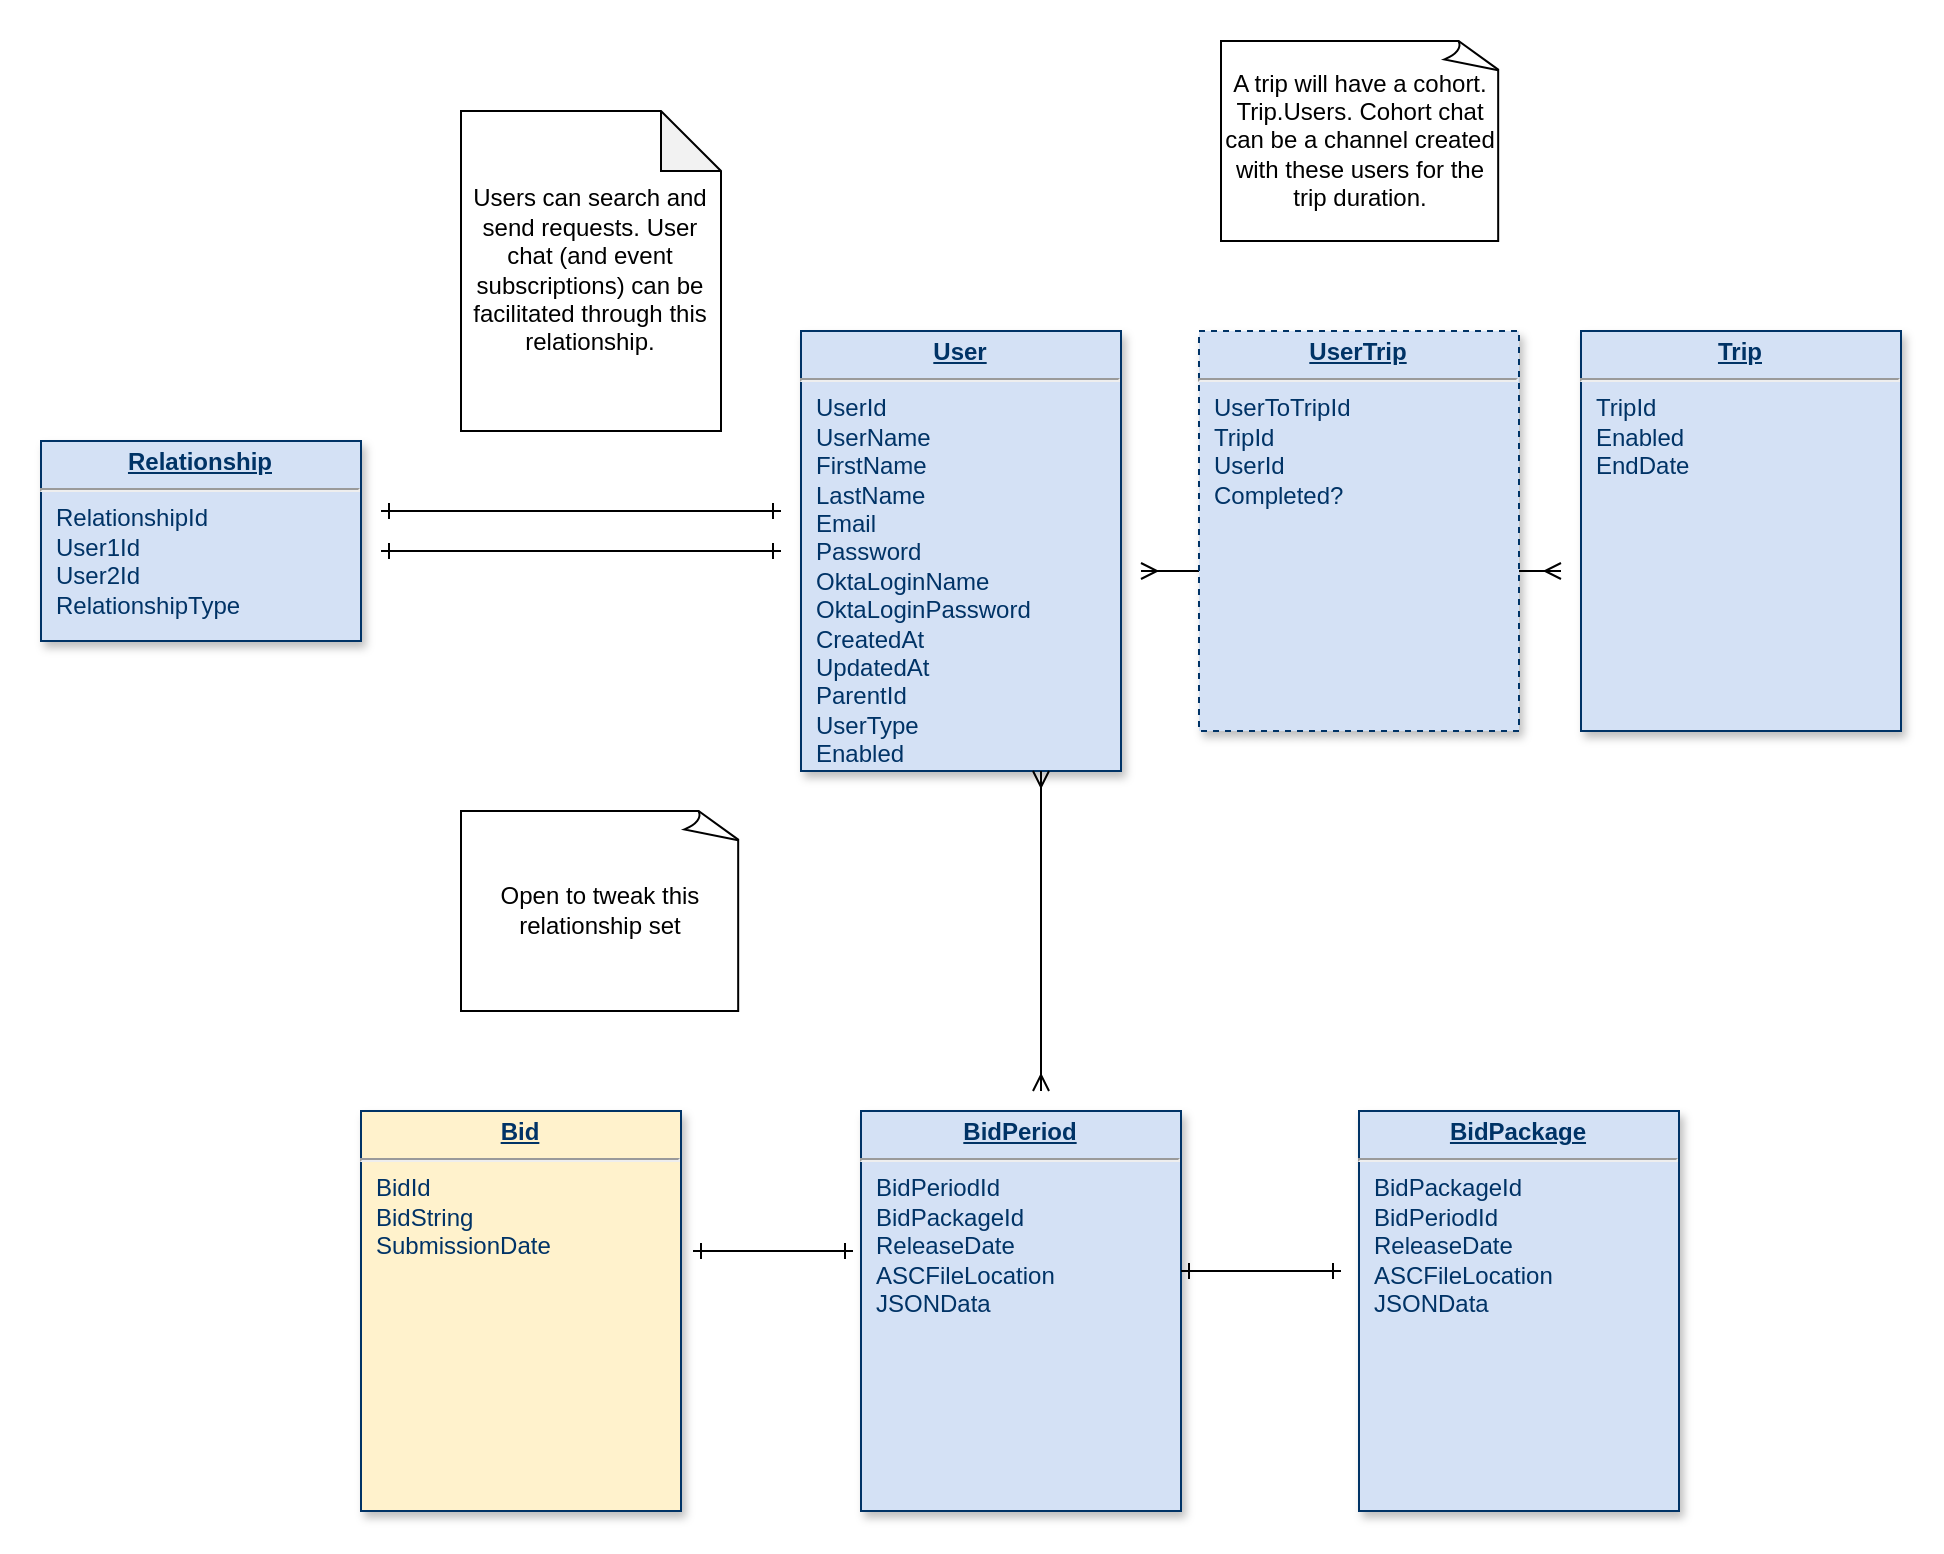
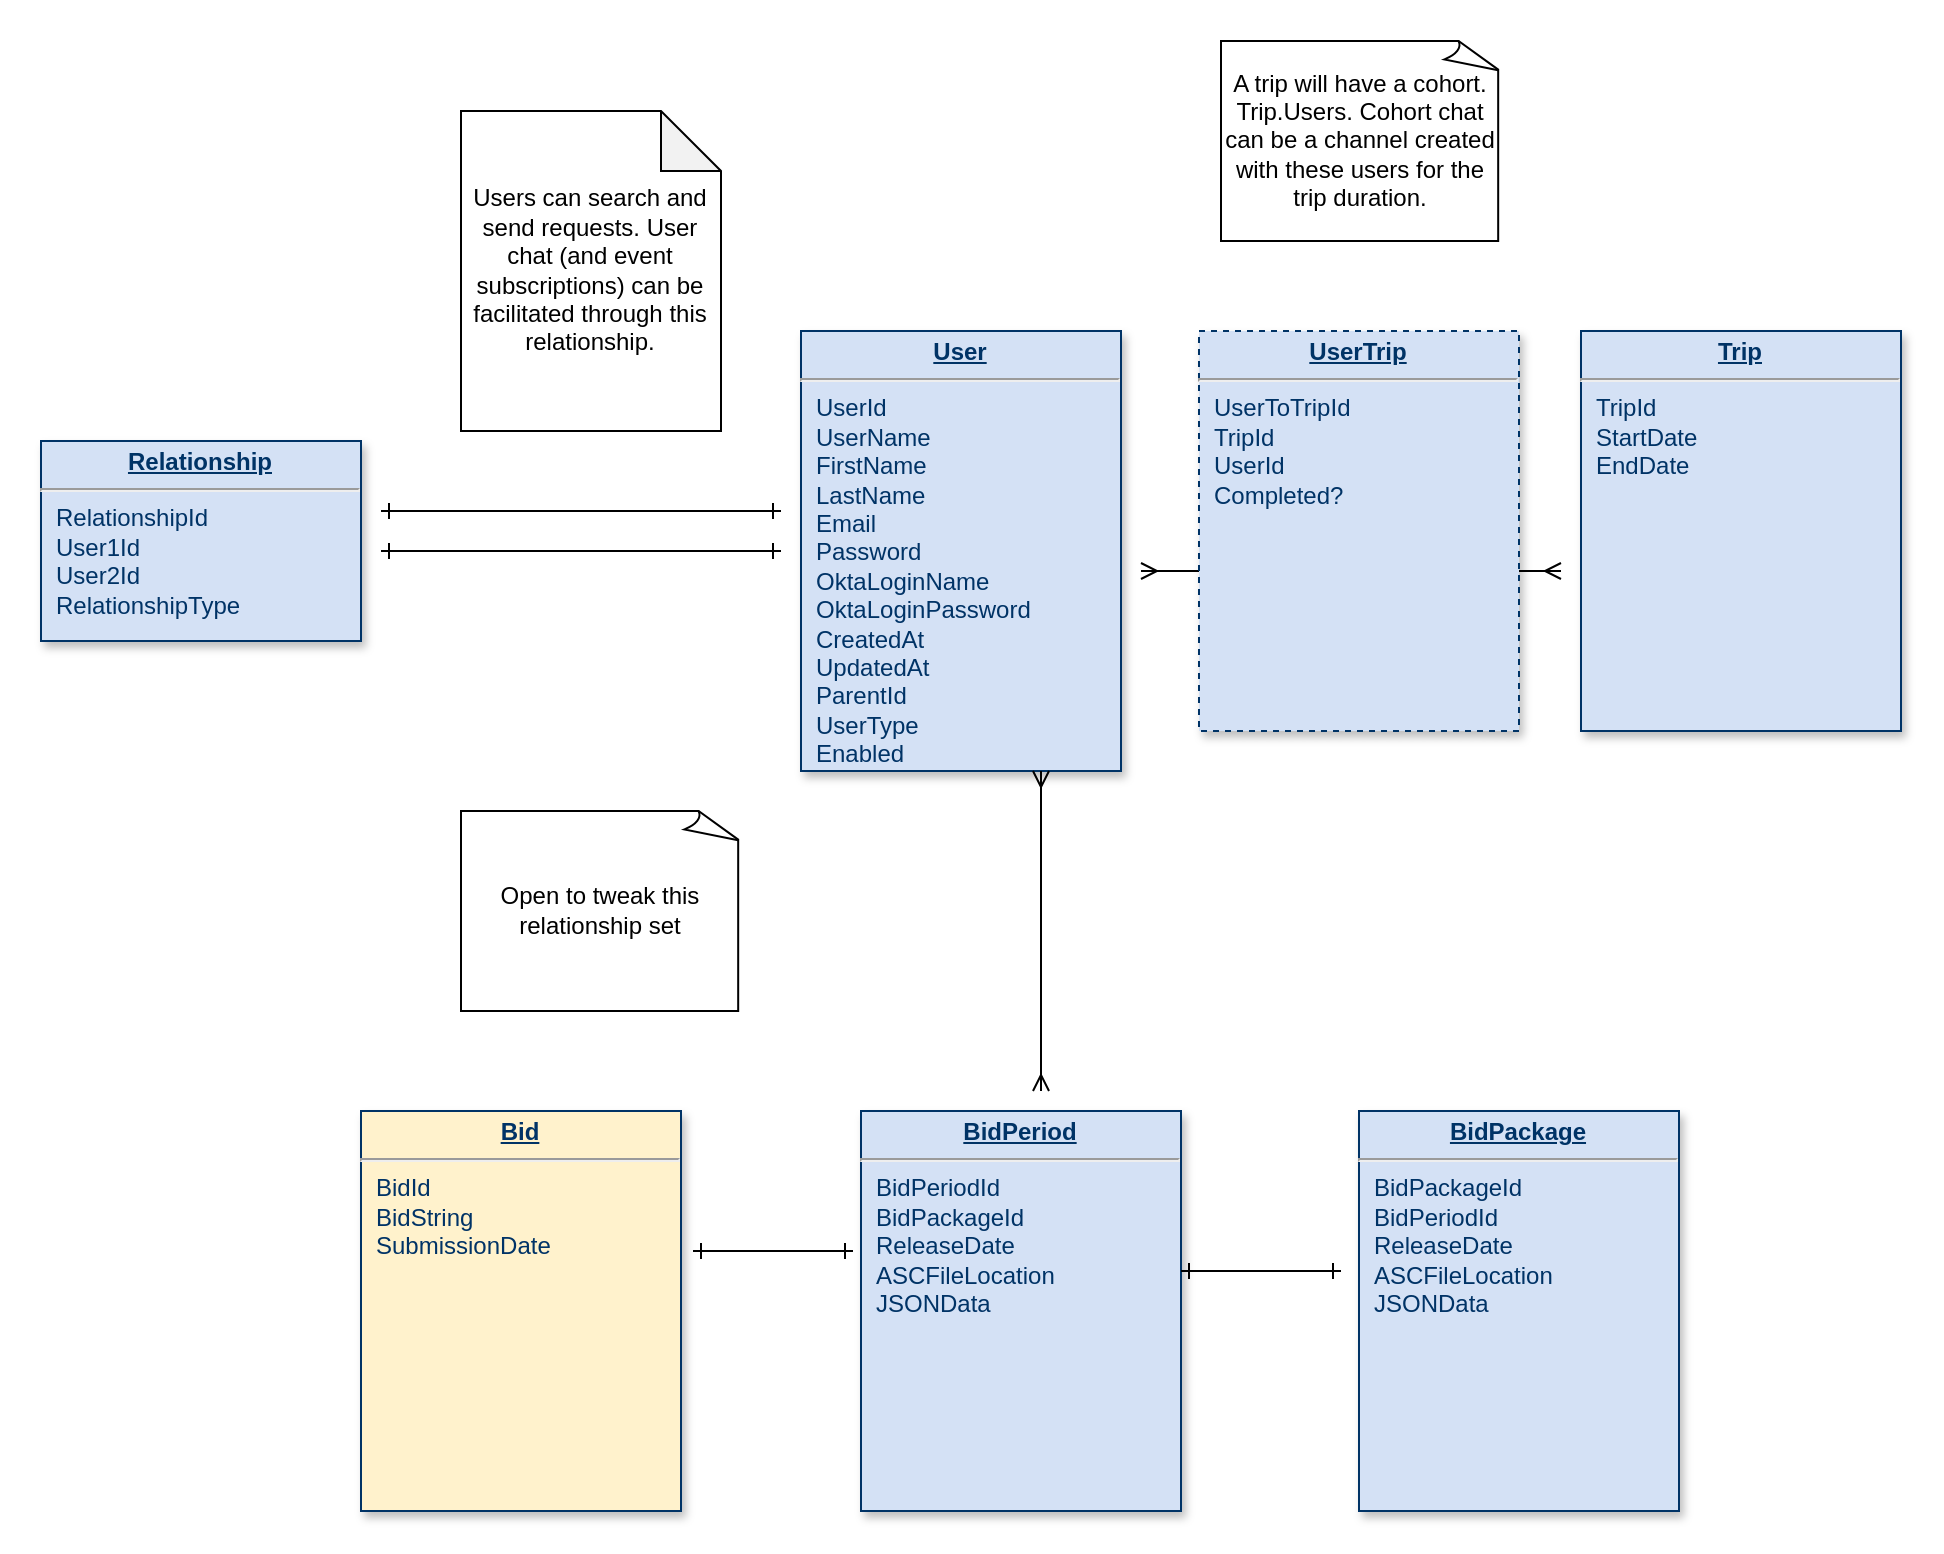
node "Trip TripId Enabled EndDate": label "Trip TripId Enabled EndDate" -> "Trip TripId StartDate EndDate"
